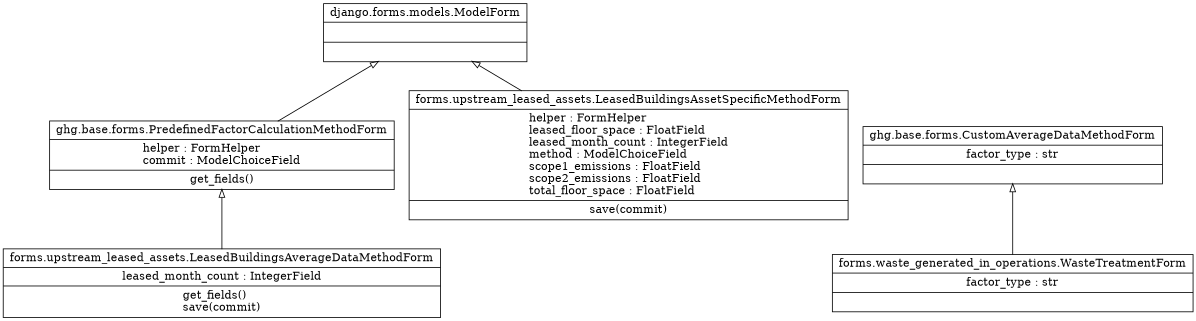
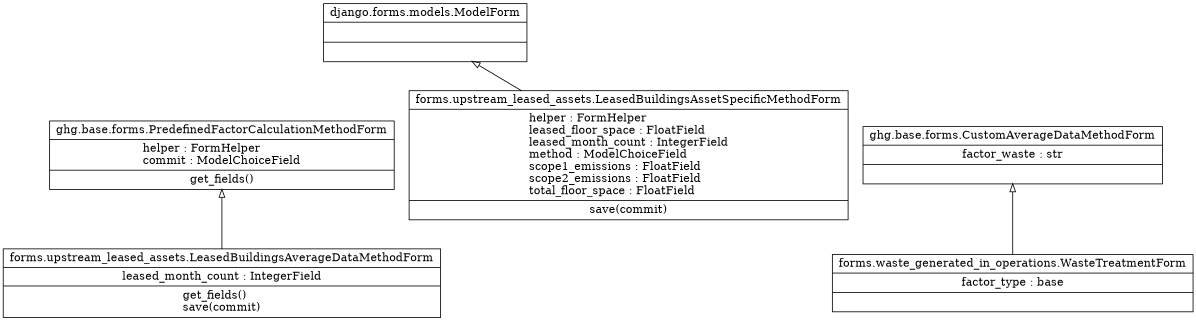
edge "ghg.base.forms.PredefinedFactorCalculationMethodForm" -> "django.forms.models.ModelForm": removed
node "ghg.base.forms.CustomAverageDataMethodForm": text "factor_type : str" -> "factor_waste : str"
node "forms.waste_generated_in_operations.WasteTreatmentForm": text "factor_type : str" -> "factor_type : base"
